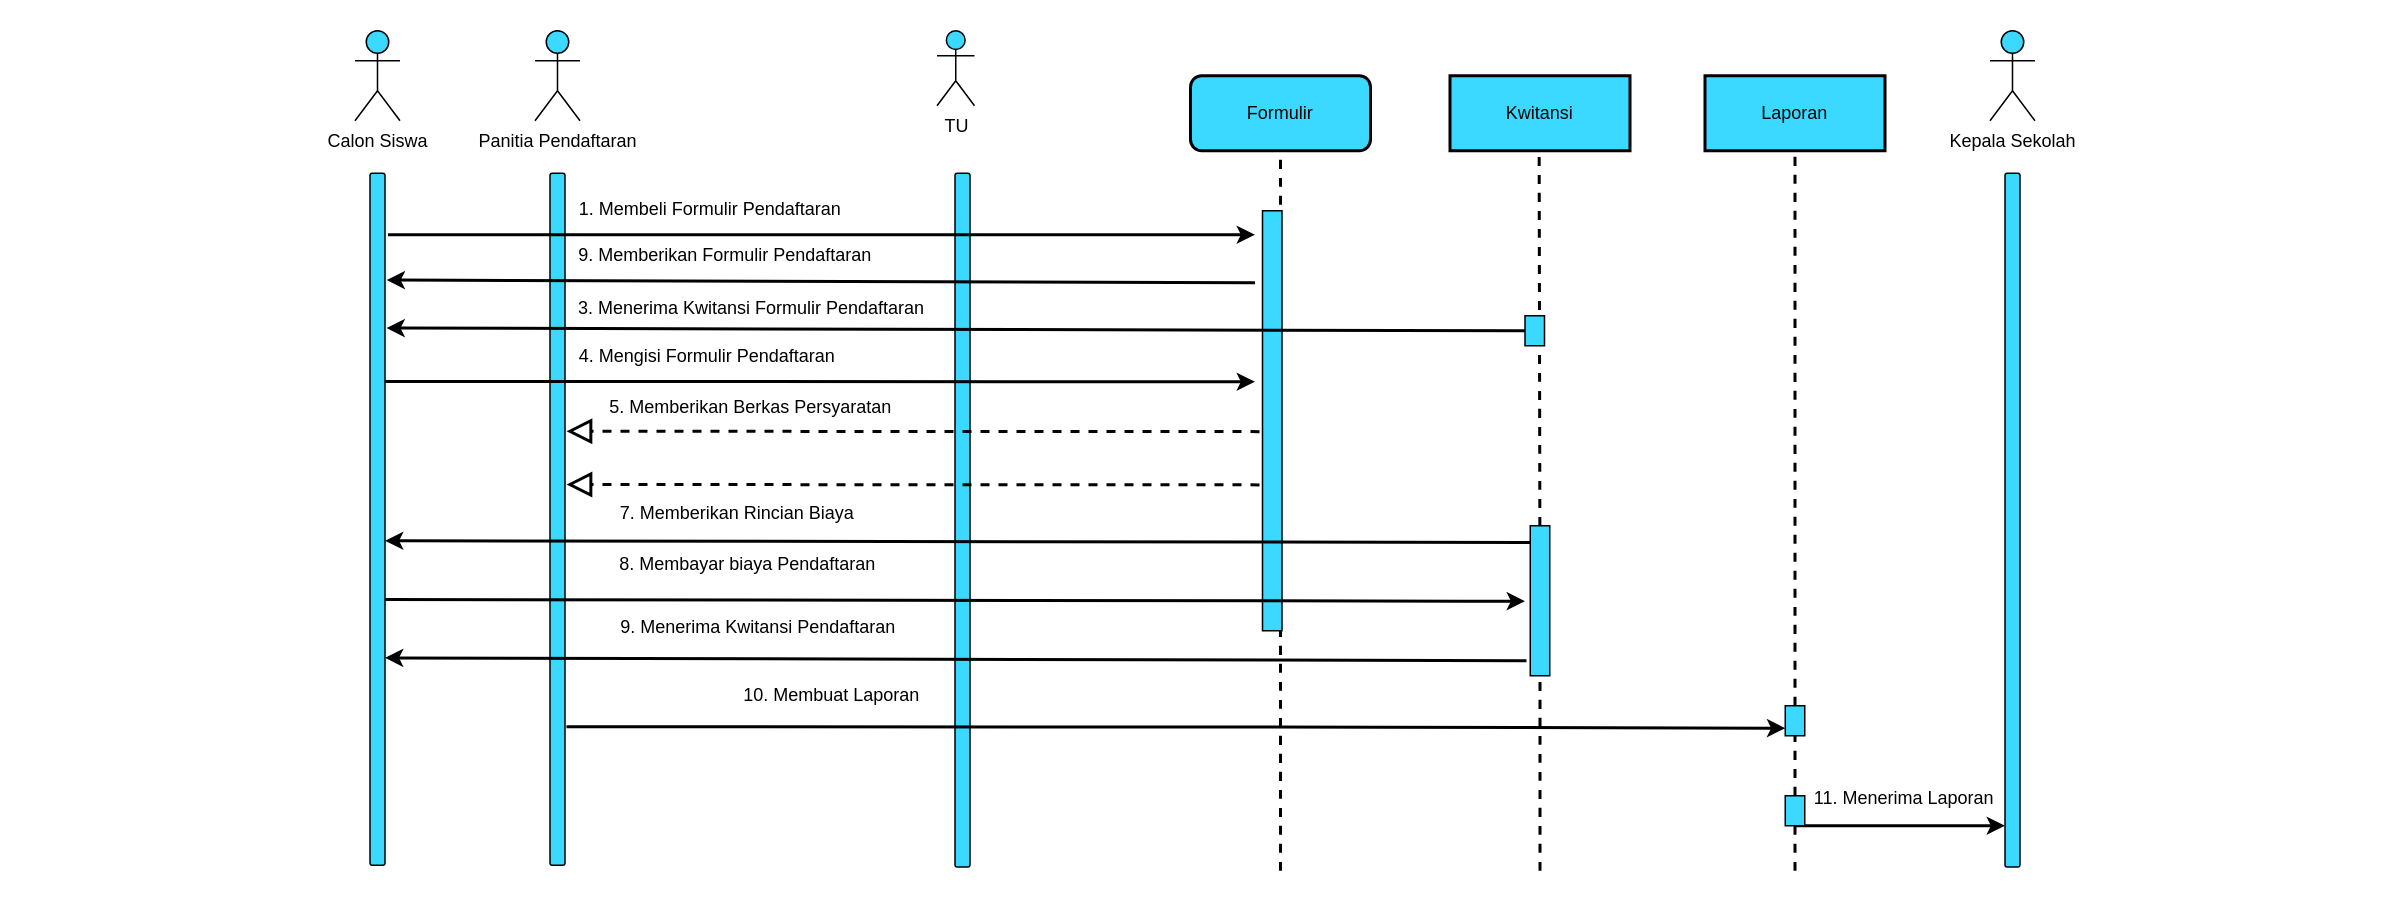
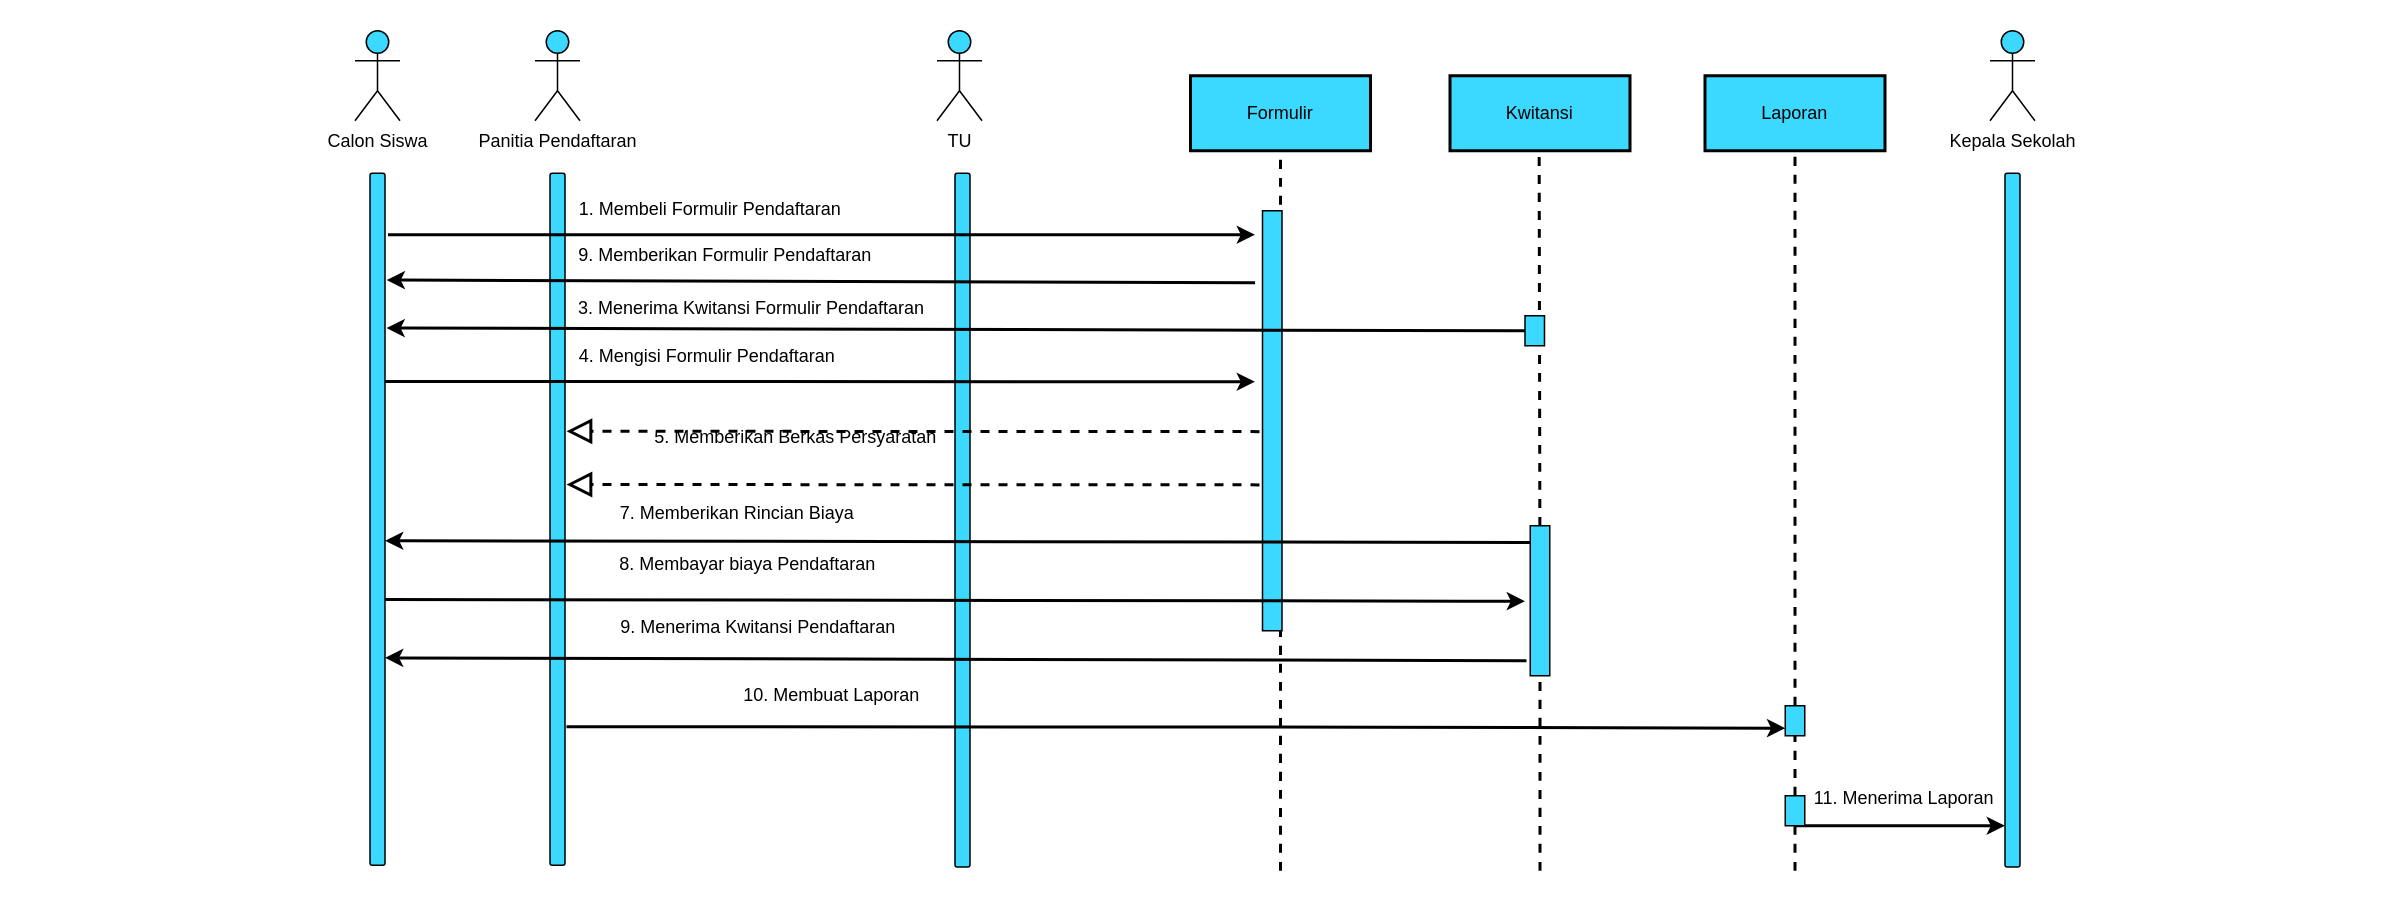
node "TU": size 38x75 -> 45x90
node "Formulir": shape rounded rectangle -> rectangle
node "5. Memberikan Berkas Persyaratan": moved (751, 407) -> (796, 437)
